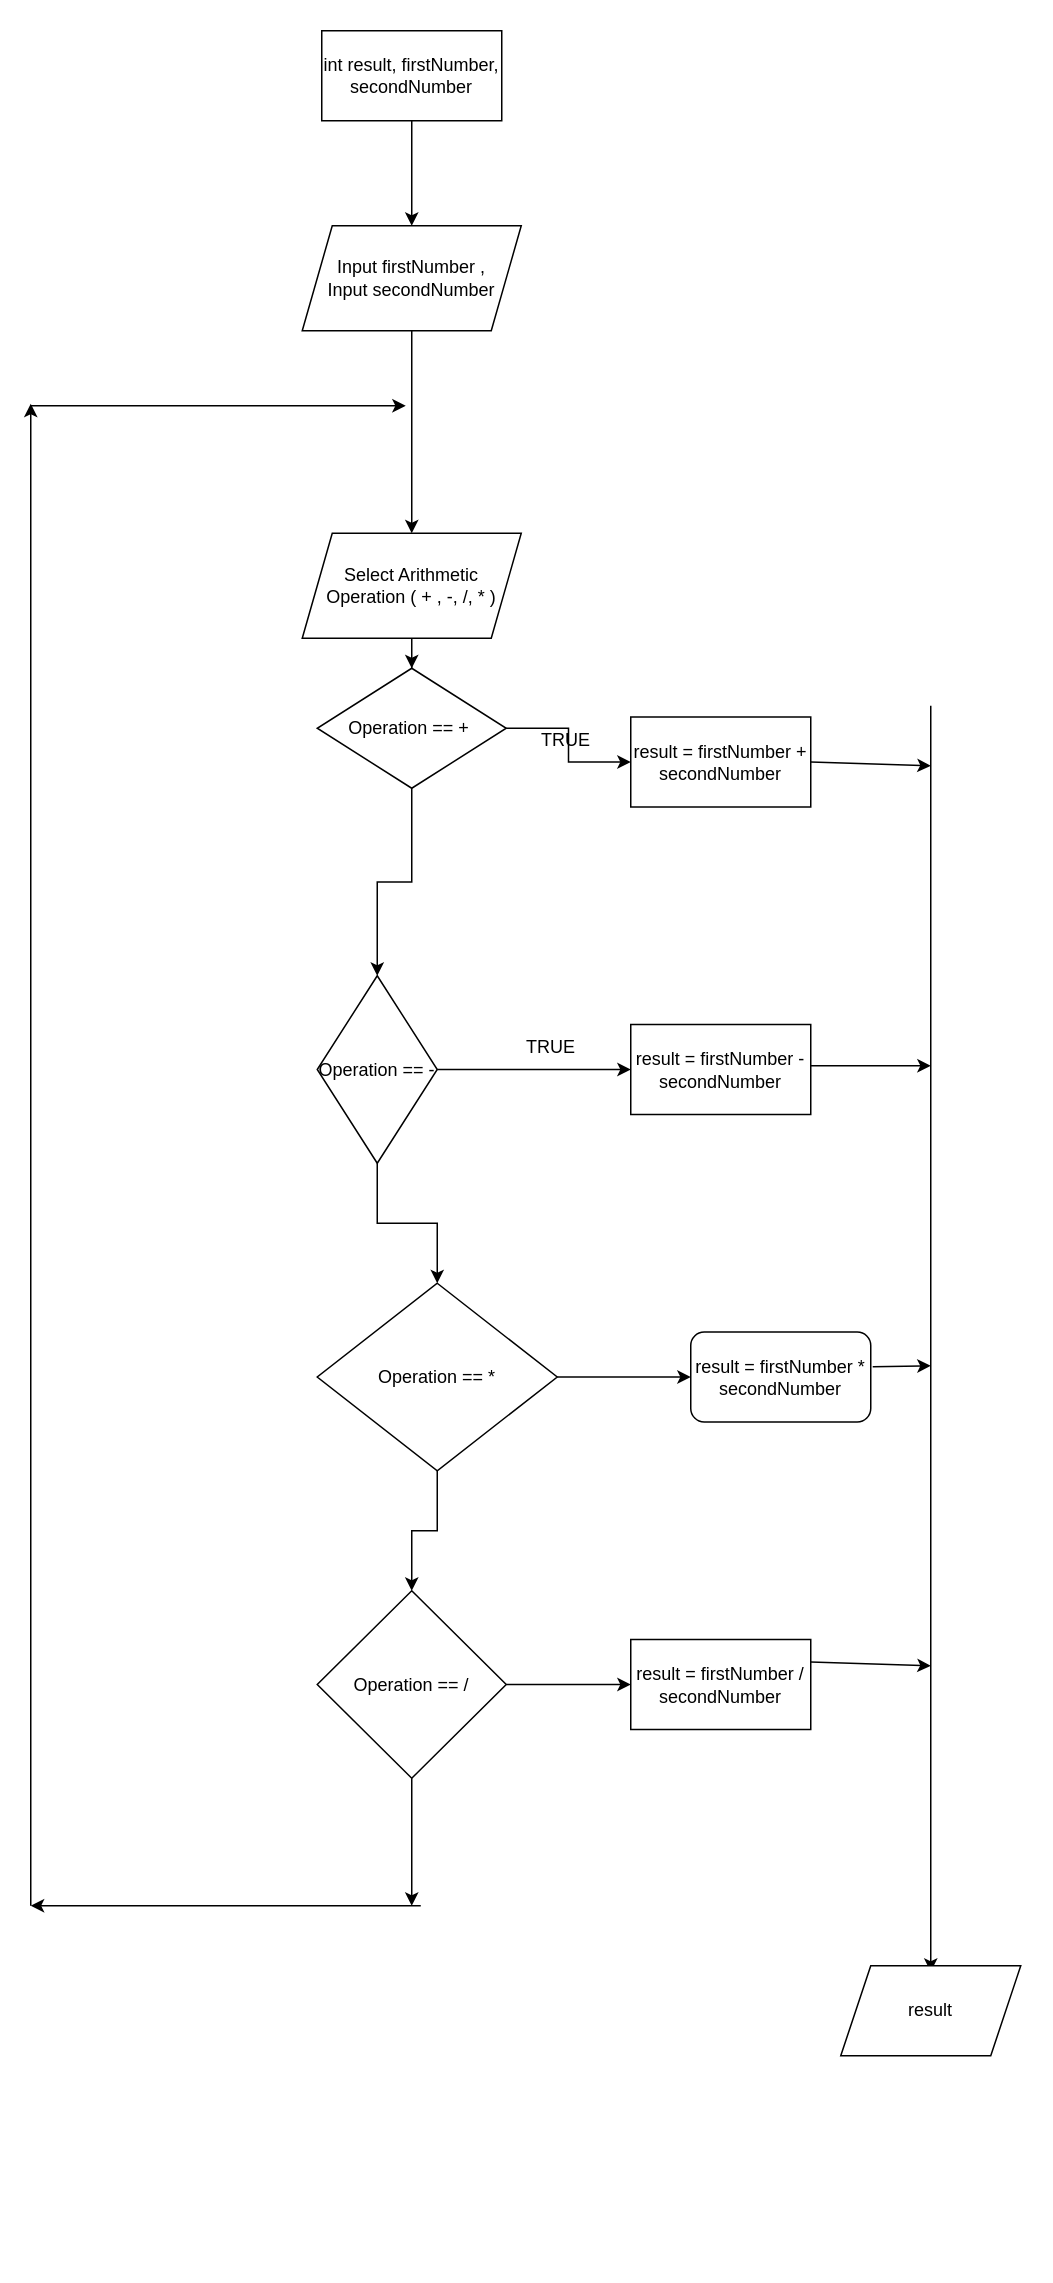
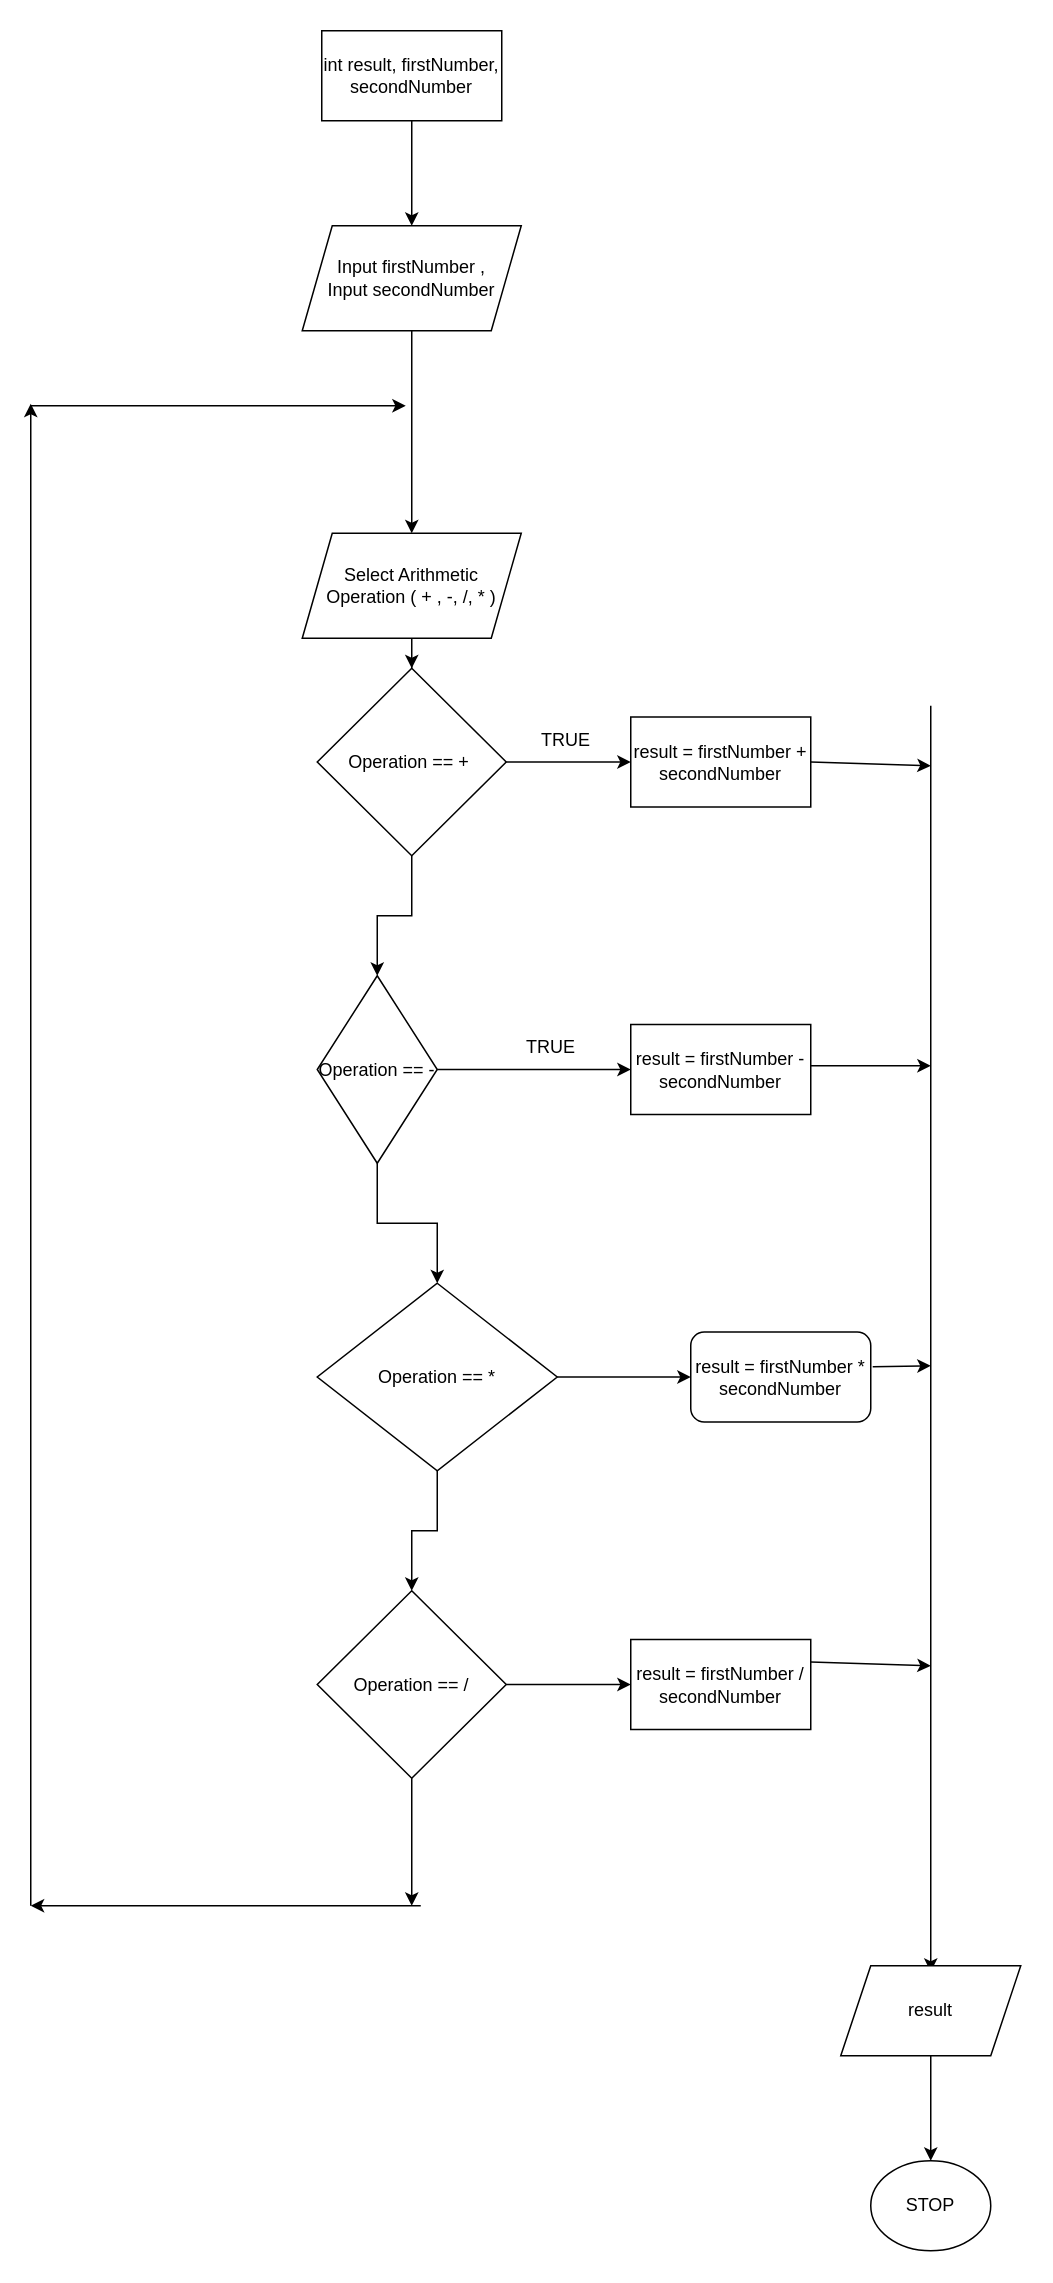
node "Operation == +": size 189x120 -> 189x188
edge "result" -> "STOP": added
node "STOP": added
